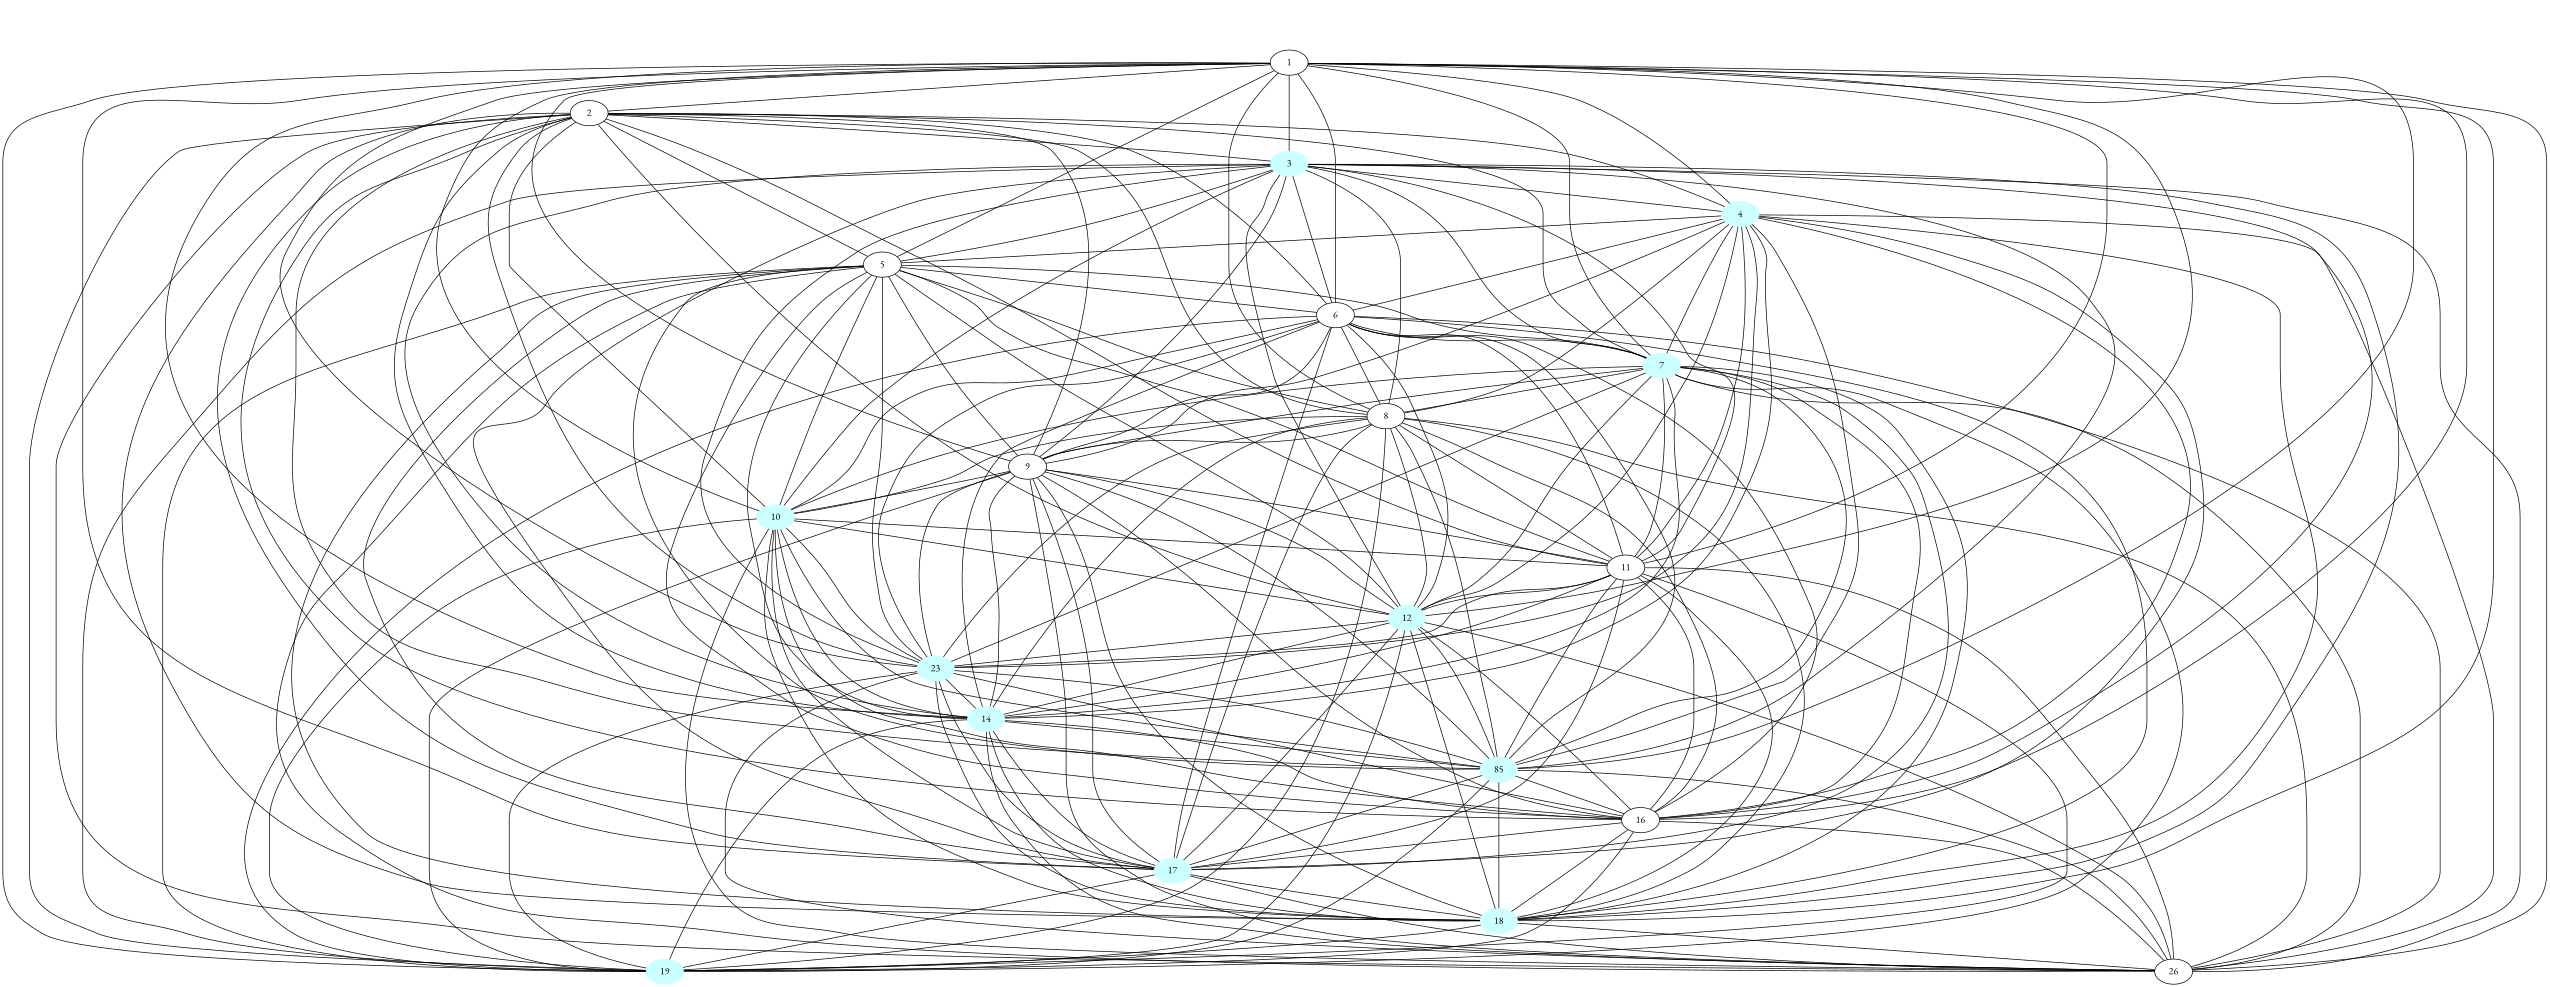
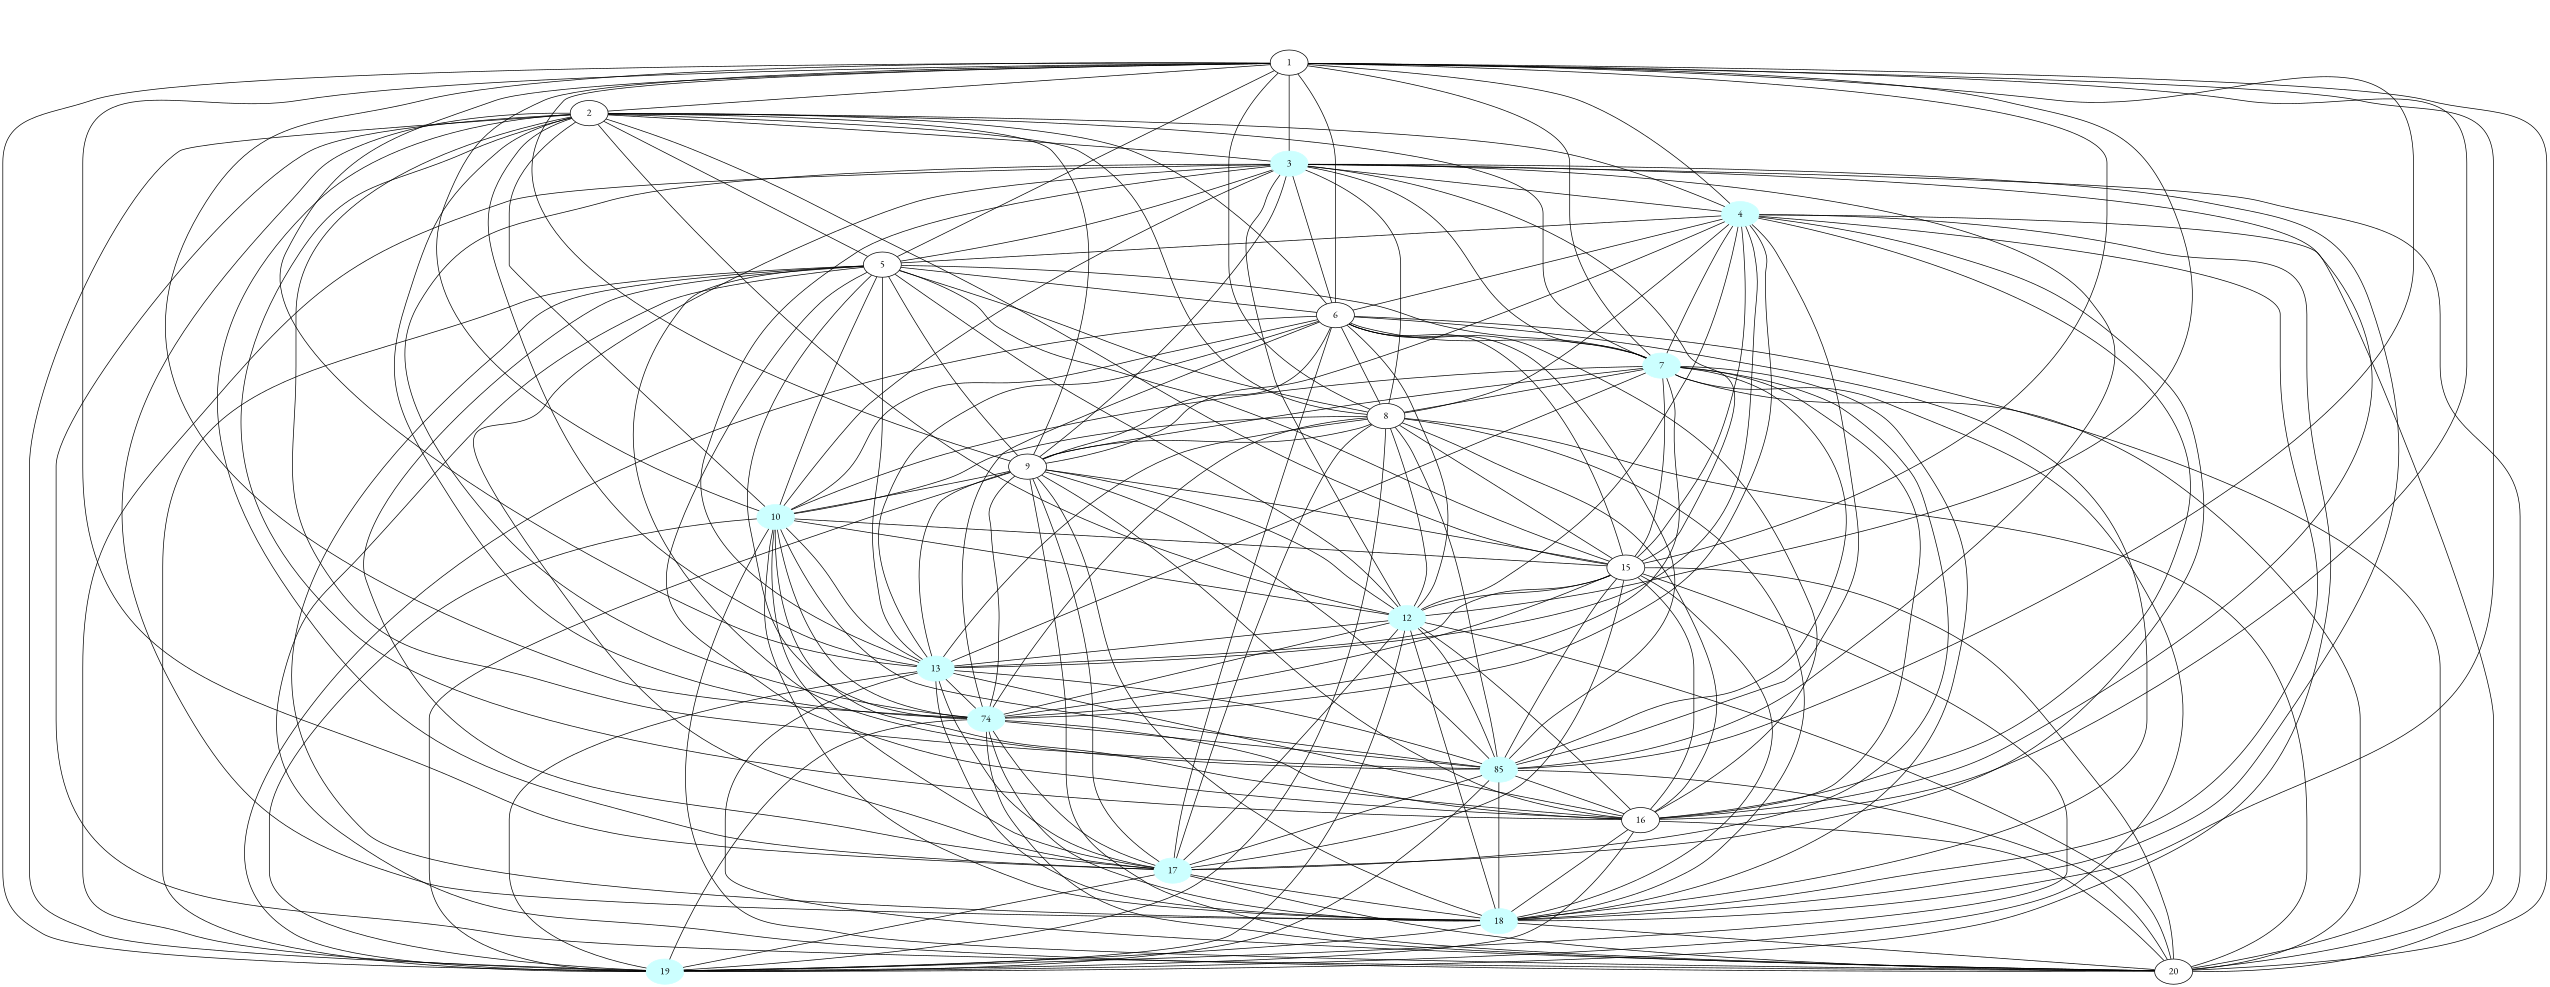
edge "7" -- "12": removed
node "11": label "11" -> "15"
node "23": label "23" -> "13"
node "14": label "14" -> "74"
edge "16" -- "17": removed
edge "4" -- "19": added
node "26": label "26" -> "20"
